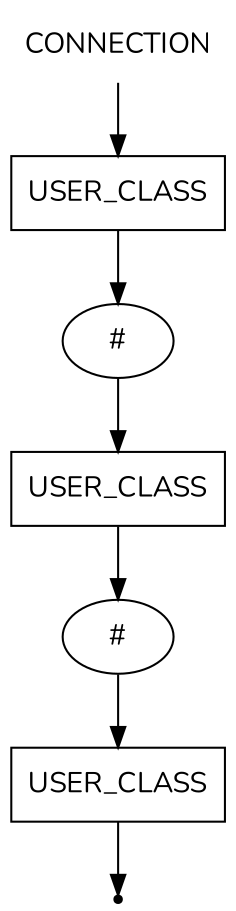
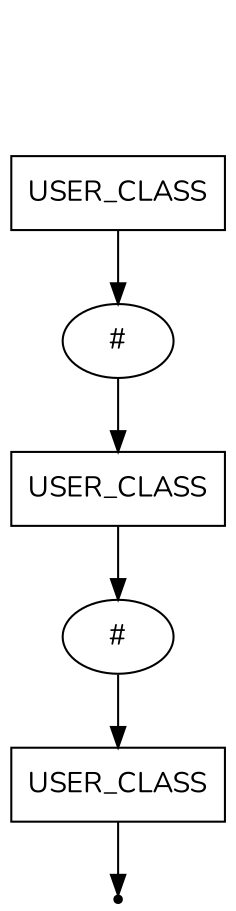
node "CONNECTION": removed
